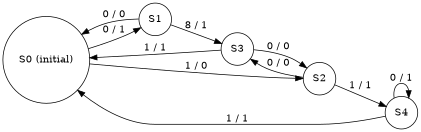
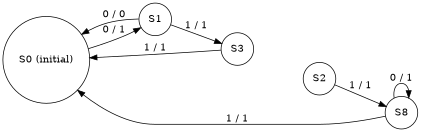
edge "S1" -> "S3": label "8 / 1" -> "1 / 1"
edge "S3" -> "S2": removed, label "0 / 0"
edge "S0 (initial)" -> "S2": removed, label "1 / 0"
edge "S2" -> "S3": removed, label "0 / 0"
node "S4": label "S4" -> "S8"
